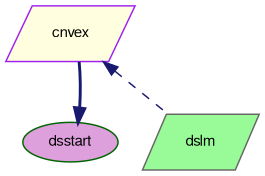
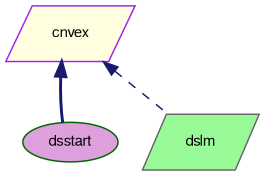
edge "cnvex" -> "dsstart": reversed
